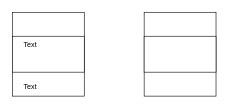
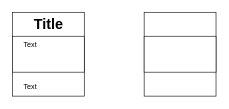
node "Title": added
